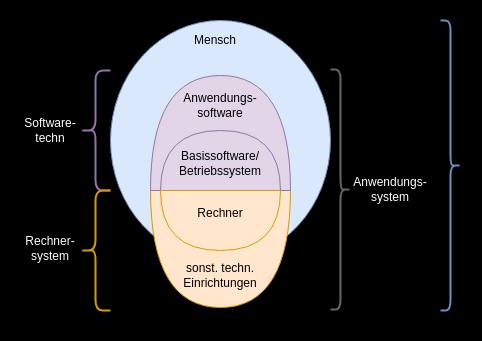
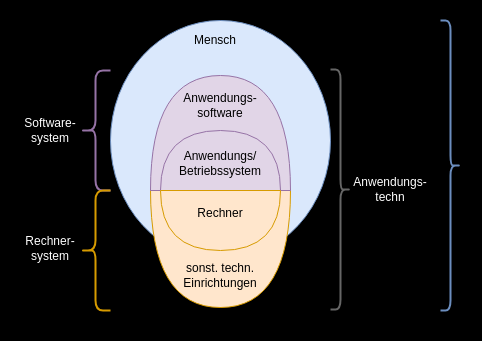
node "Software- techn": label "Software- techn" -> "Software- system"
node "Basissoftware/ Betriebssystem": label "Basissoftware/ Betriebssystem" -> "Anwendungs/ Betriebssystem"
node "Anwendungs- system": label "Anwendungs- system" -> "Anwendungs- techn"
